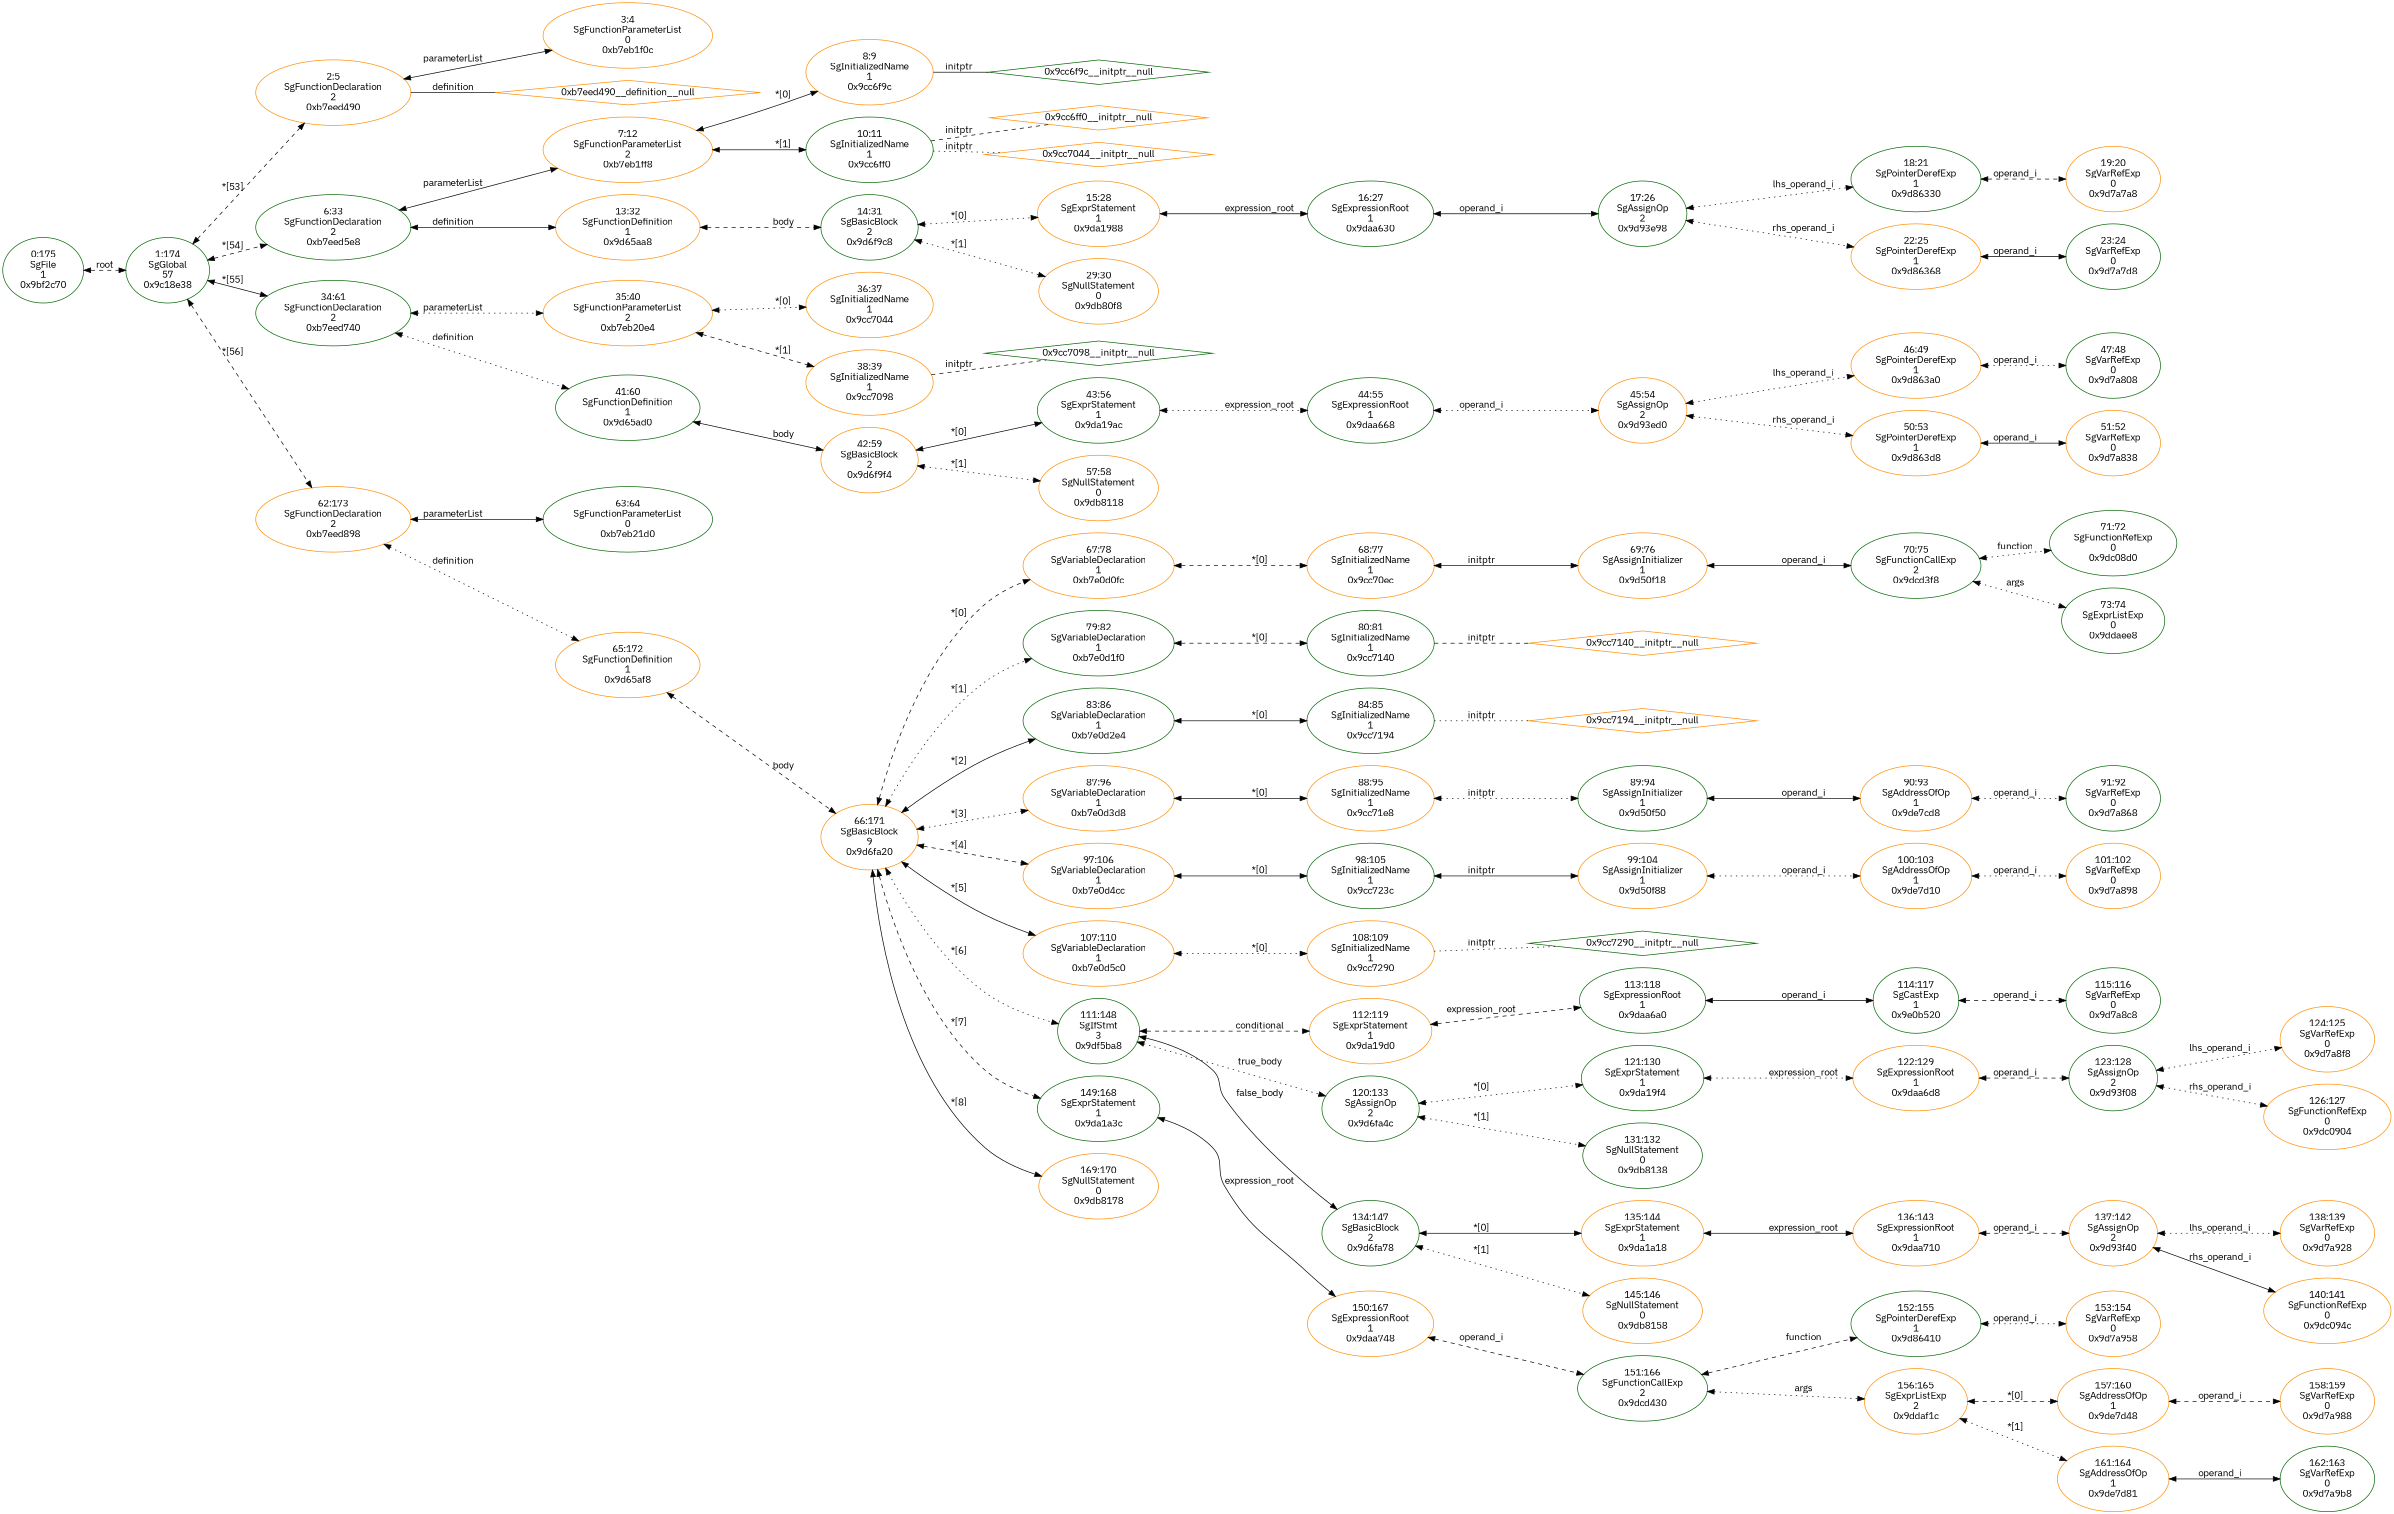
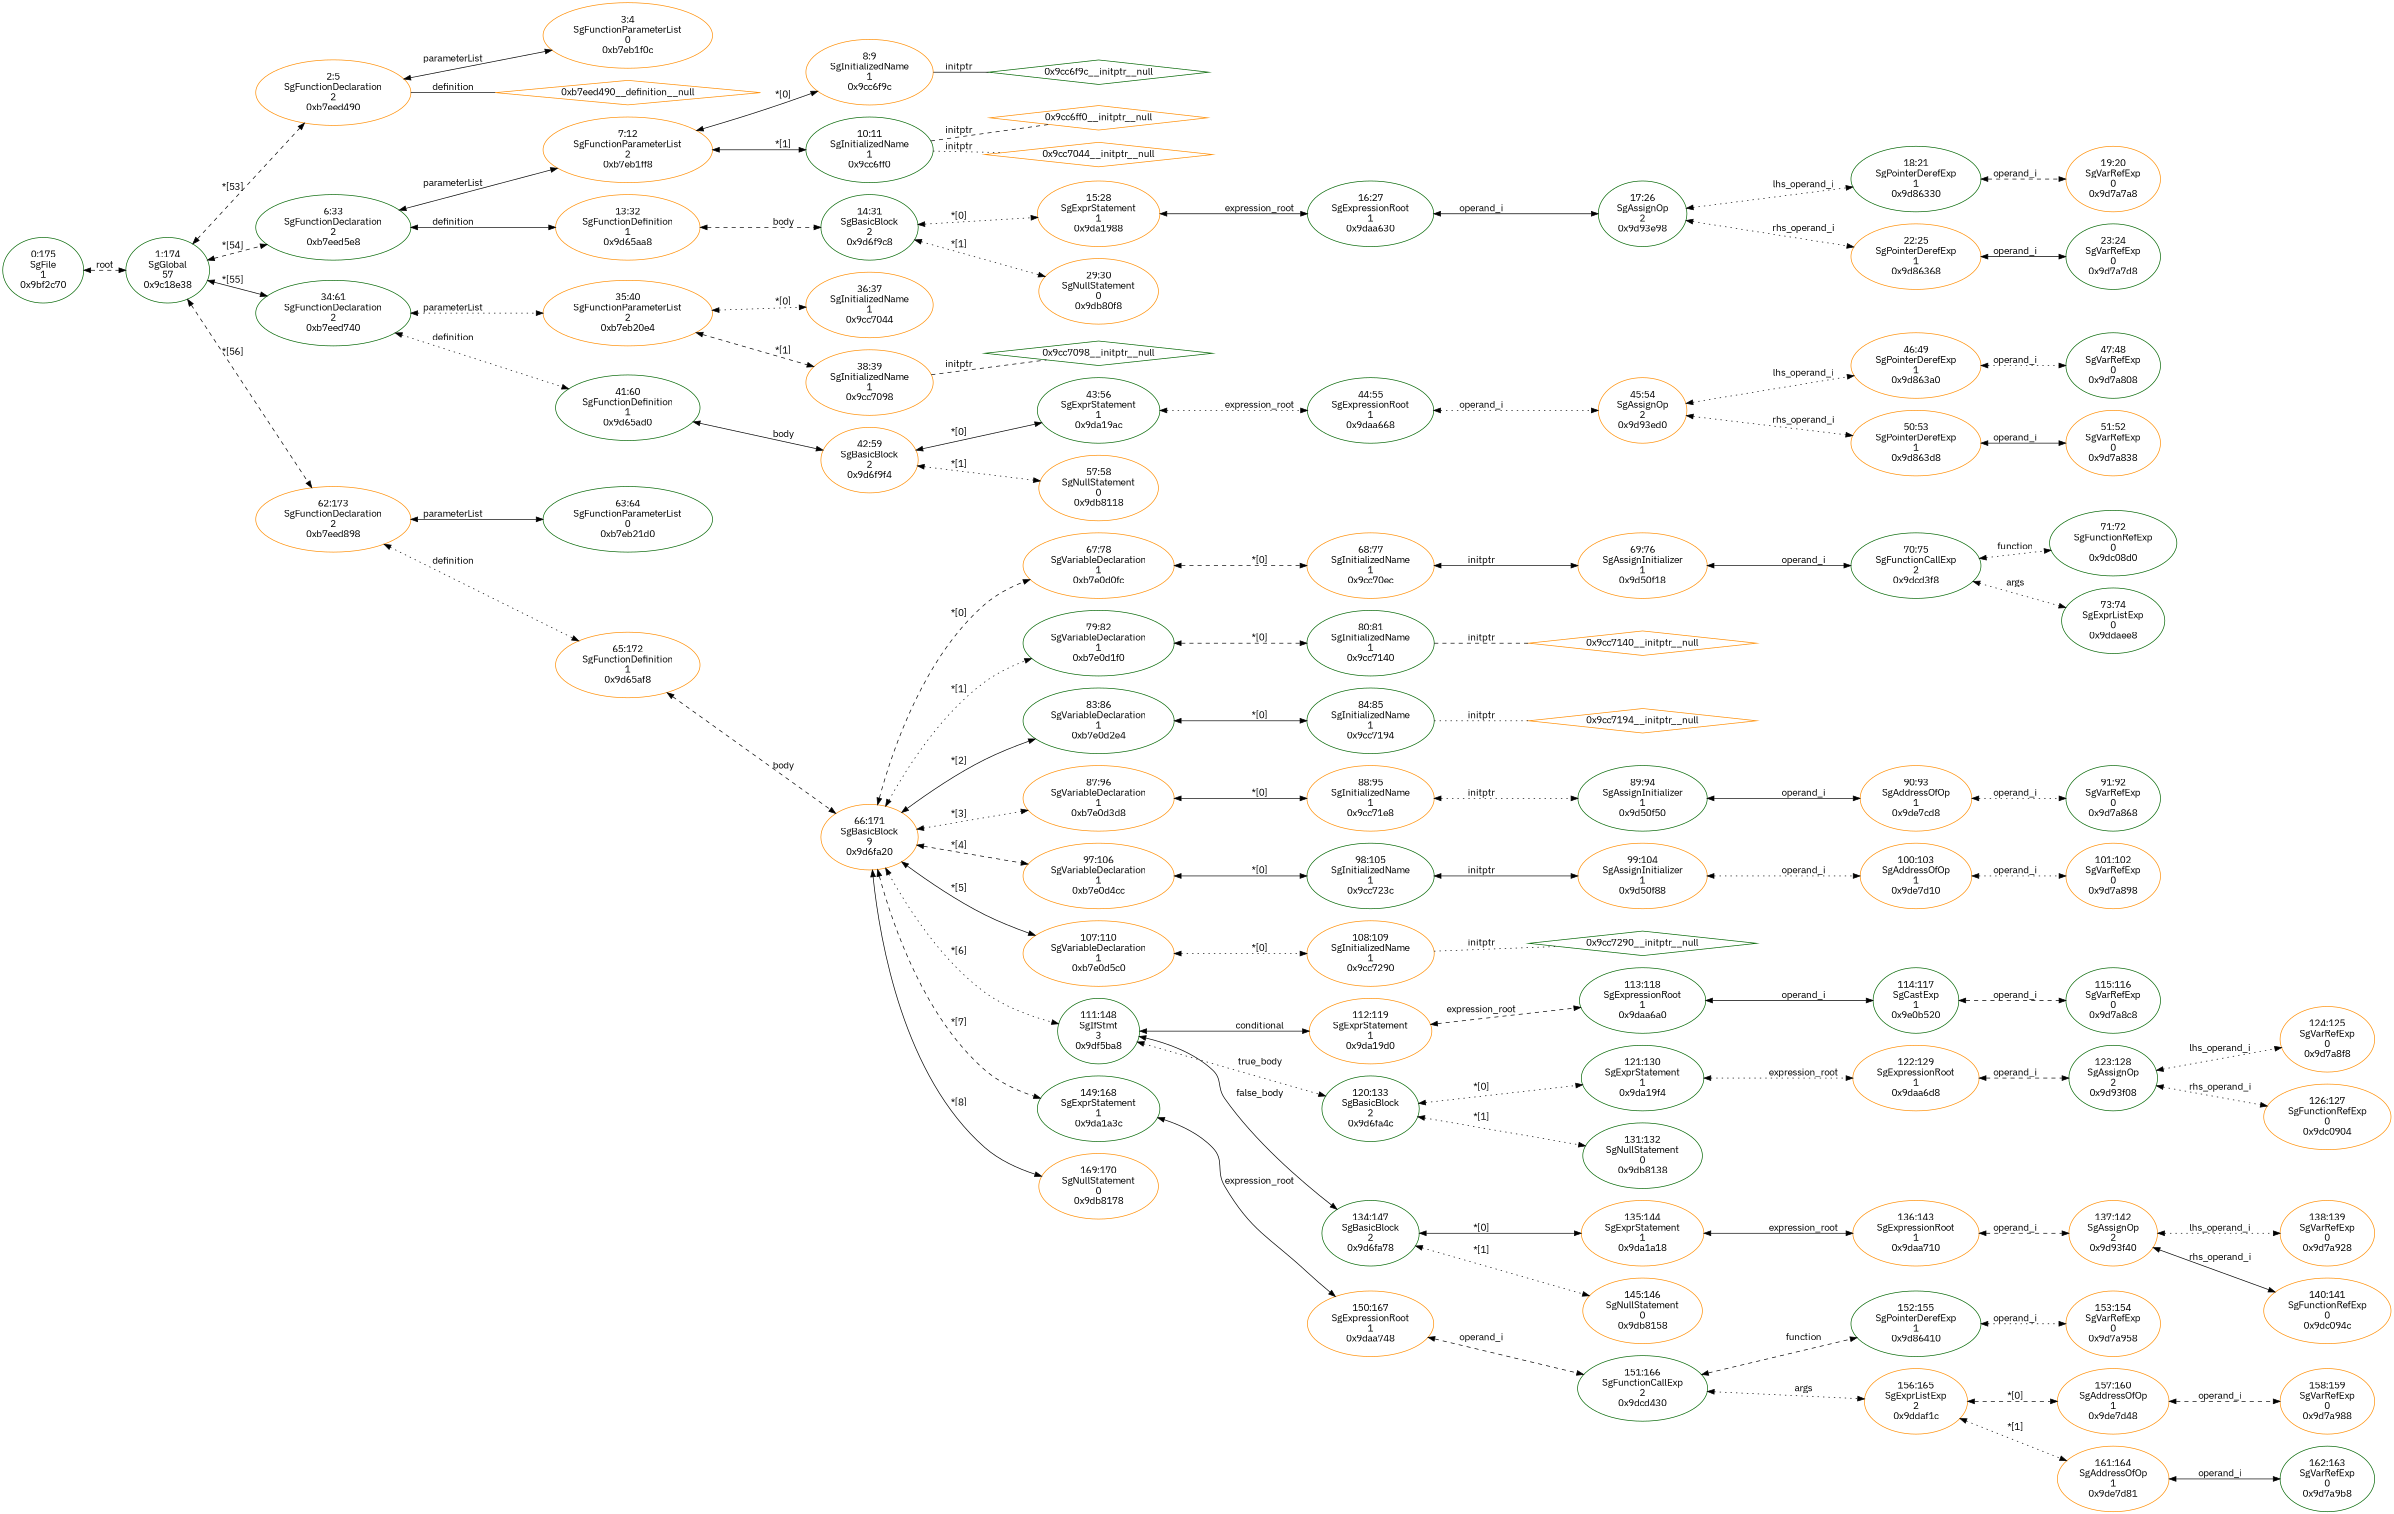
edge "111:148 SgIfStmt 3 0x9df5ba8" -- "112:119 SgExprStatement 1 0x9da19d0": style dashed -> solid
node "120:133 SgAssignOp 2 0x9d6fa4c": label "120:133 SgAssignOp 2 0x9d6fa4c" -> "120:133 SgBasicBlock 2 0x9d6fa4c"
